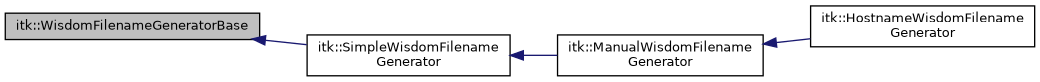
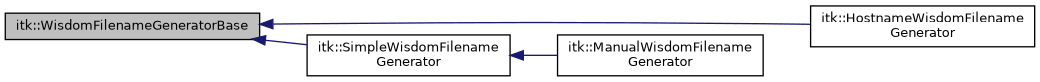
edge "itk::HostnameWisdomFilename Generator" -> "itk::ManualWisdomFilename Generator": now "itk::HostnameWisdomFilename Generator" -> "itk::WisdomFilenameGeneratorBase"
